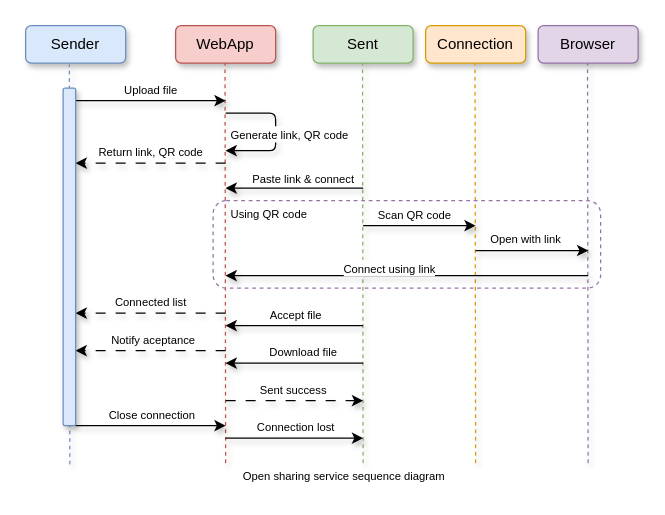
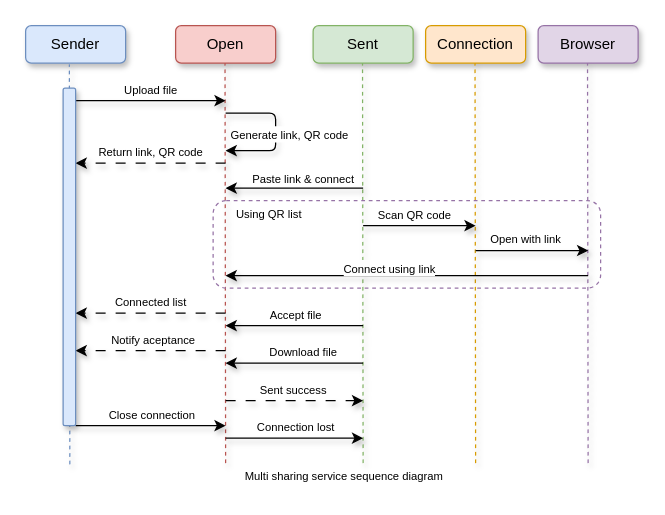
node "WebApp": label "WebApp" -> "Open"
node "Using QR code": label "Using QR code" -> "Using QR list"
node "Open sharing service sequence diagram": label "Open sharing service sequence diagram" -> "Multi sharing service sequence diagram"
